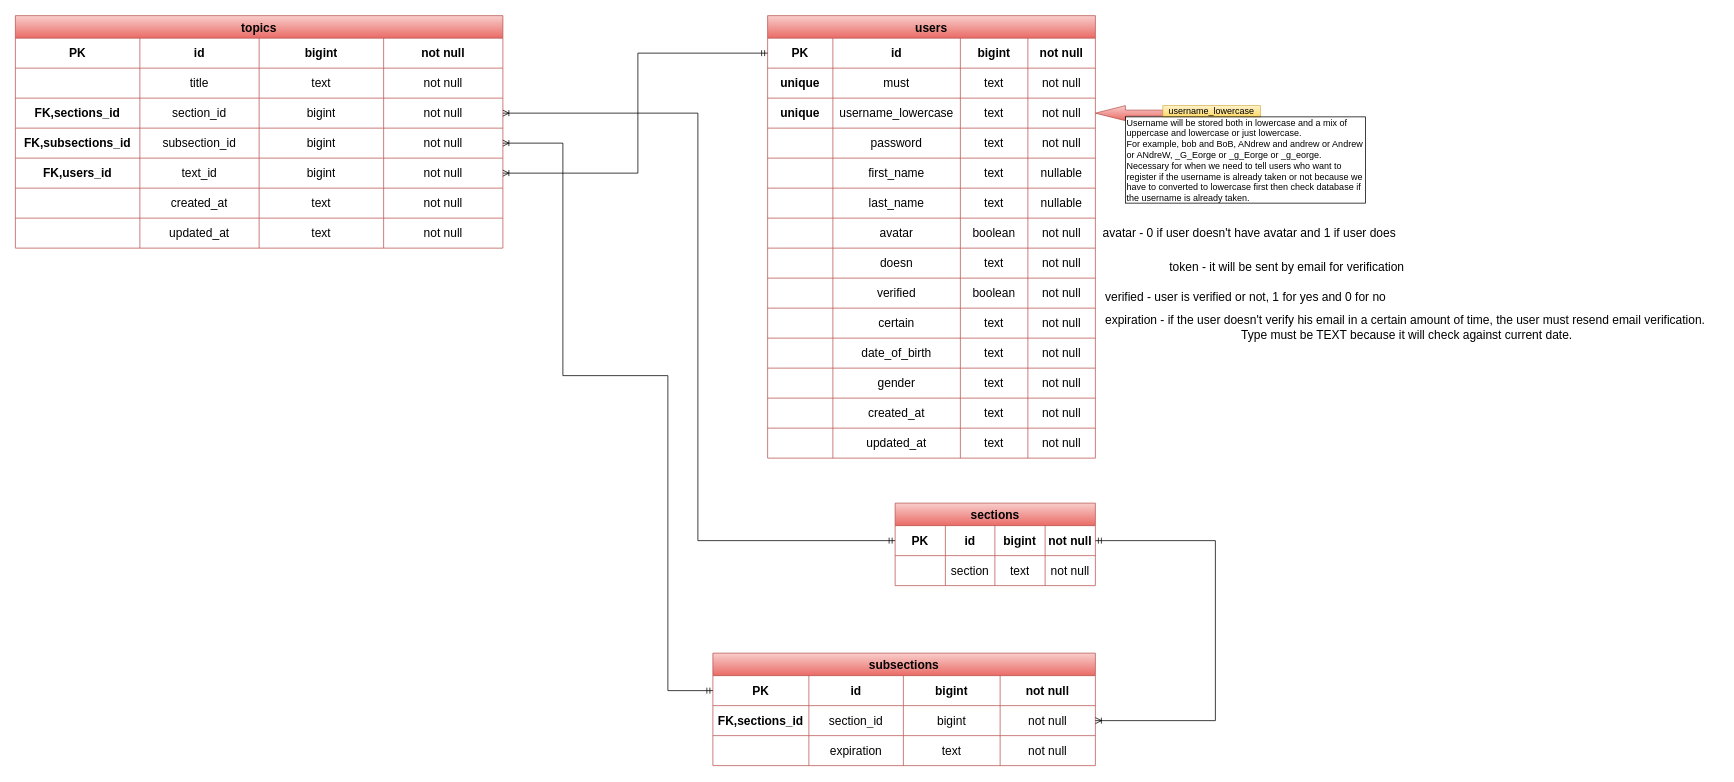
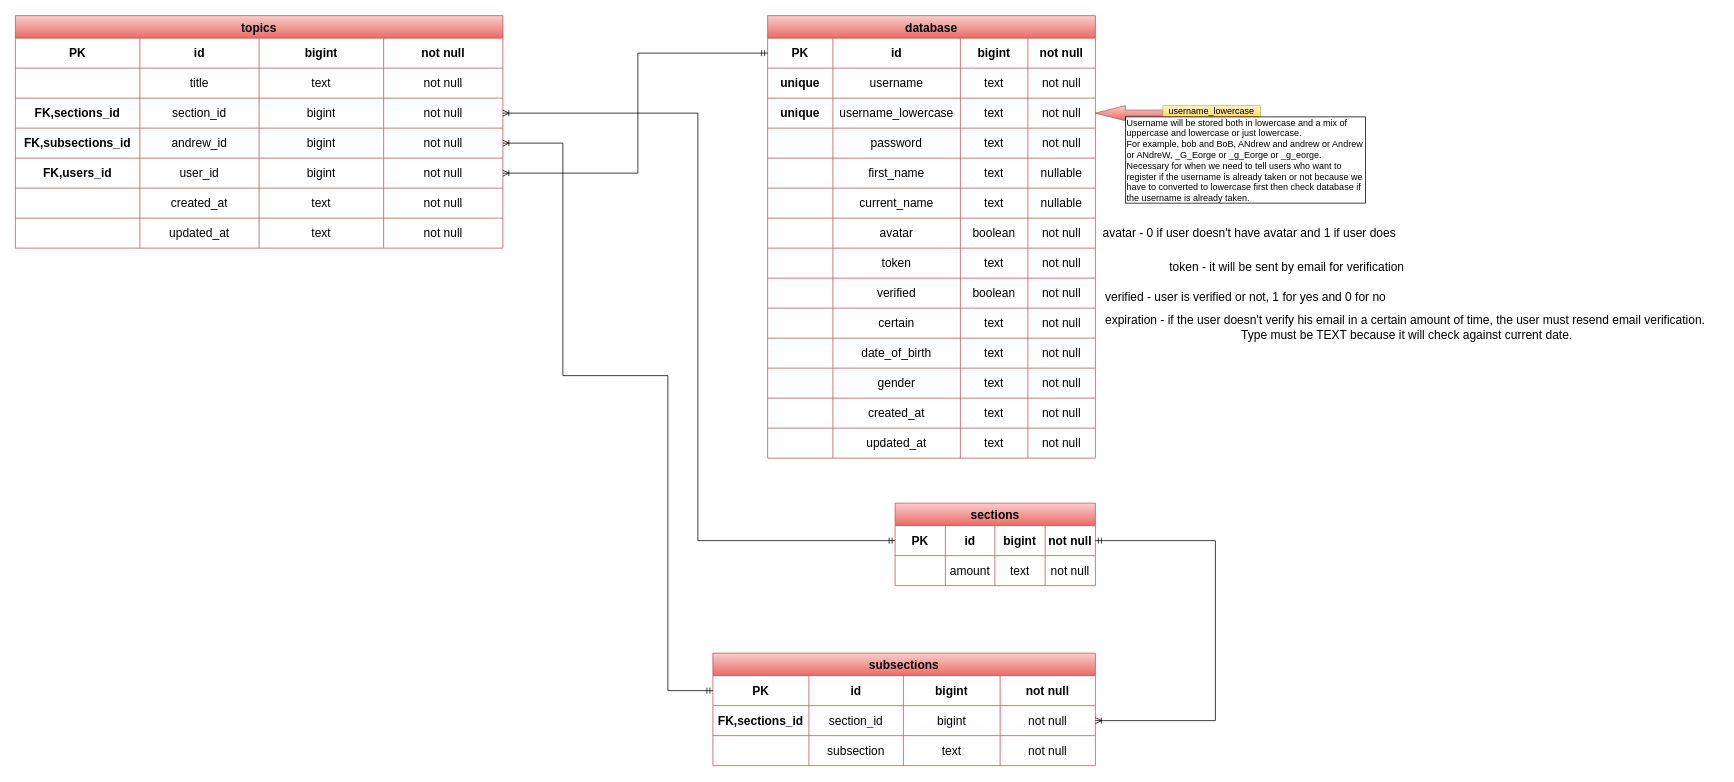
node "users": label "users" -> "database"
node "must": label "must" -> "username"
node "subsection_id": label "subsection_id" -> "andrew_id"
node "text_id": label "text_id" -> "user_id"
node "last_name": label "last_name" -> "current_name"
node "doesn": label "doesn" -> "token"
node "section": label "section" -> "amount"
node "expiration": label "expiration" -> "subsection"
